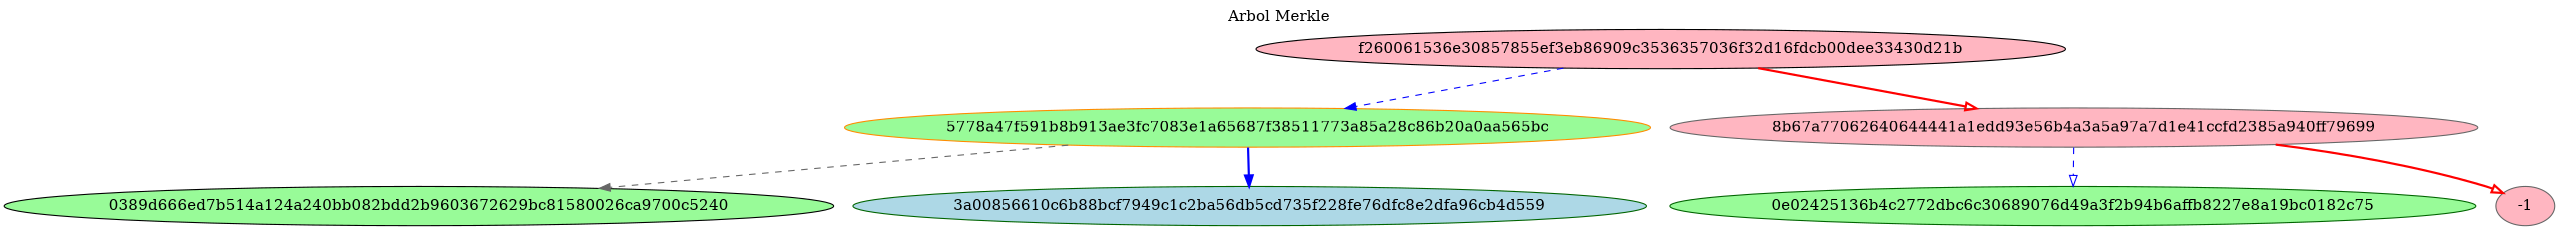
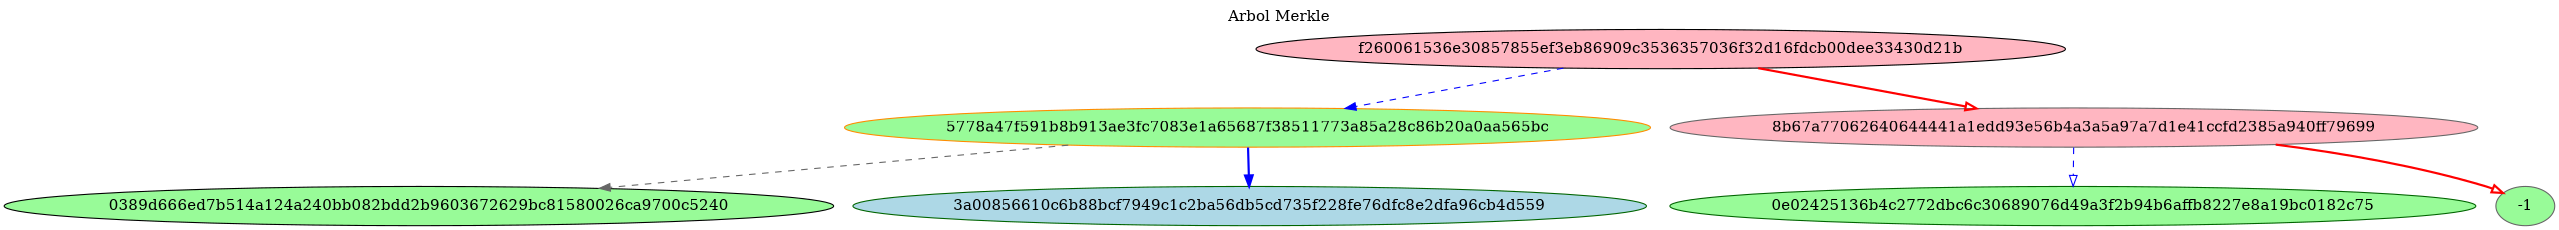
node "-1": fillcolor lightpink -> palegreen
